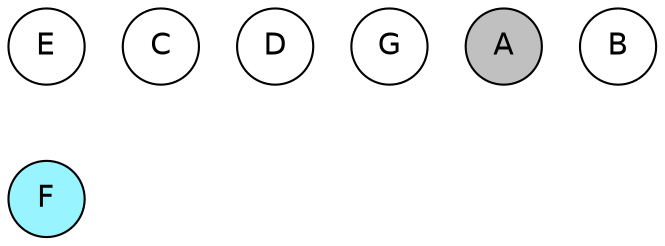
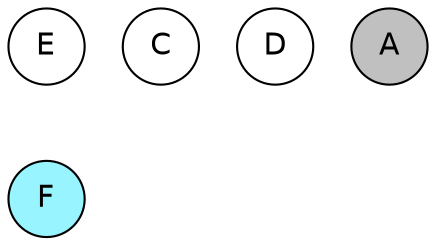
node "G": removed
node "B": removed
